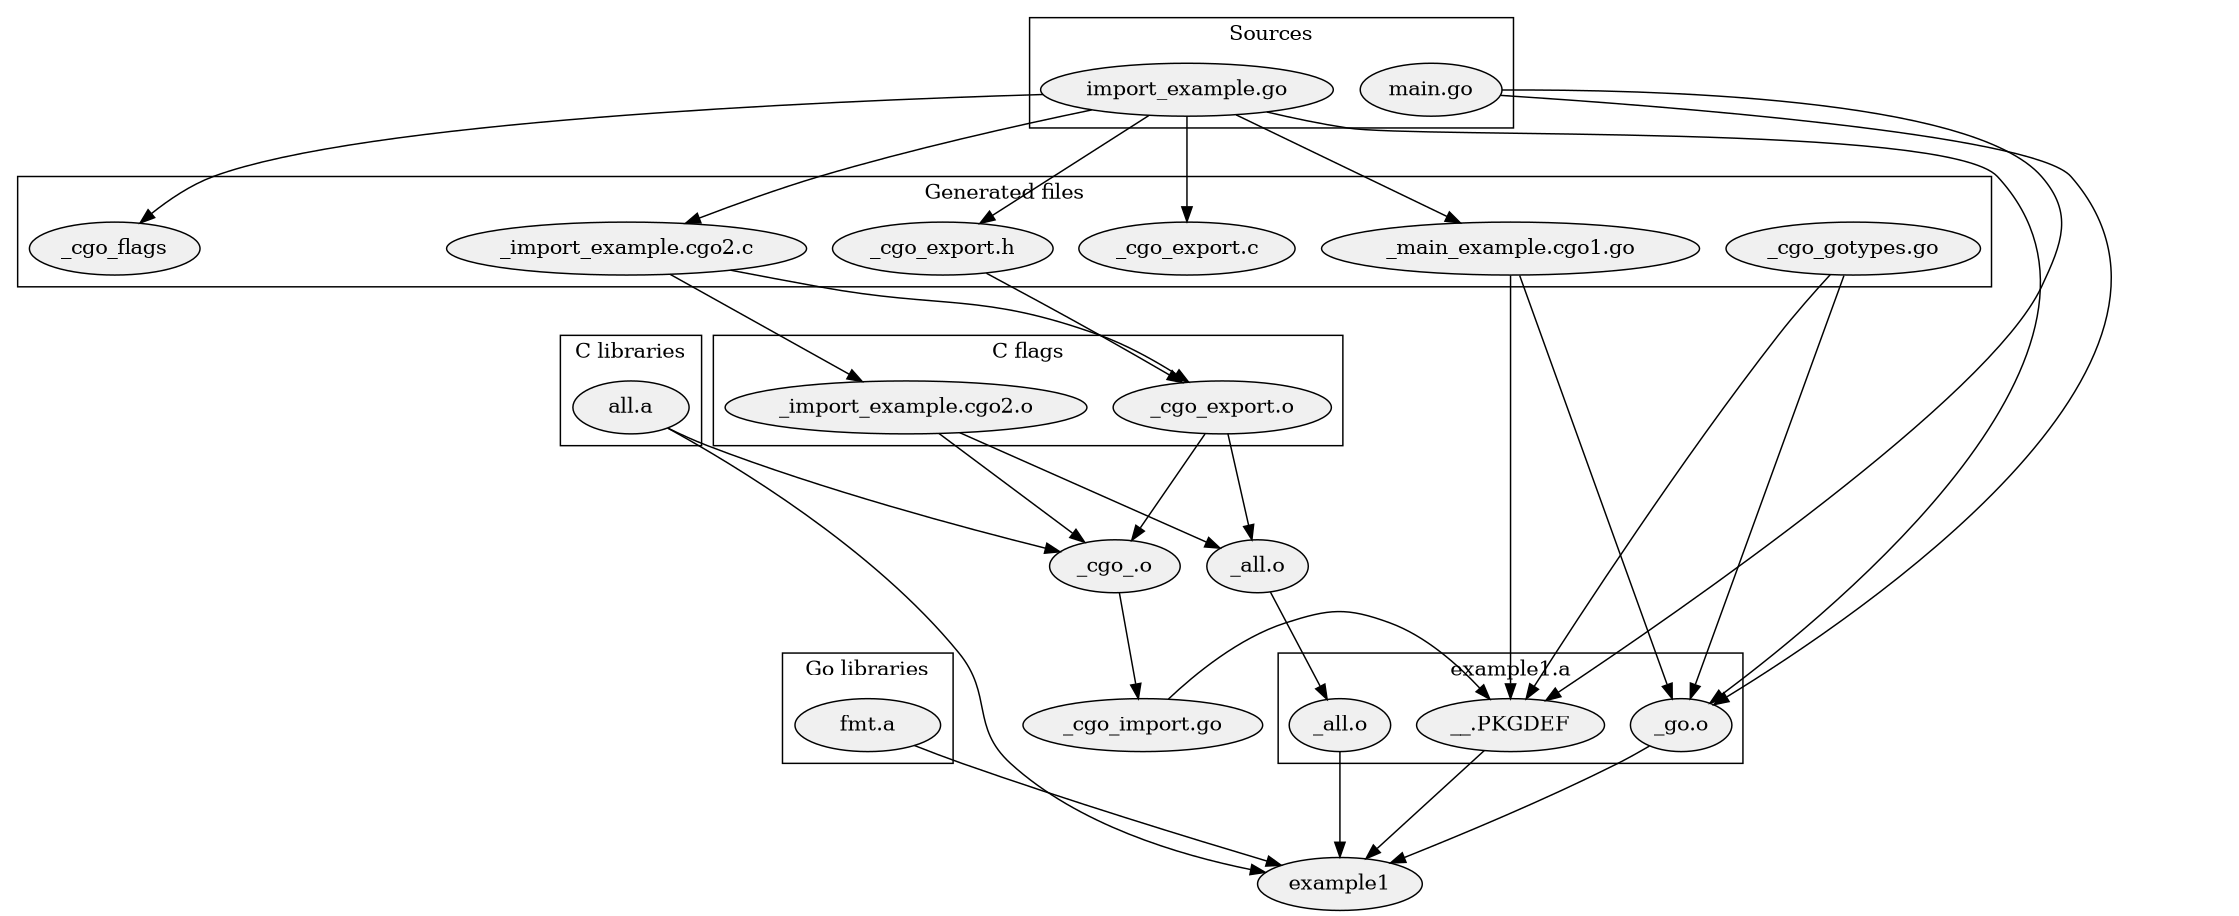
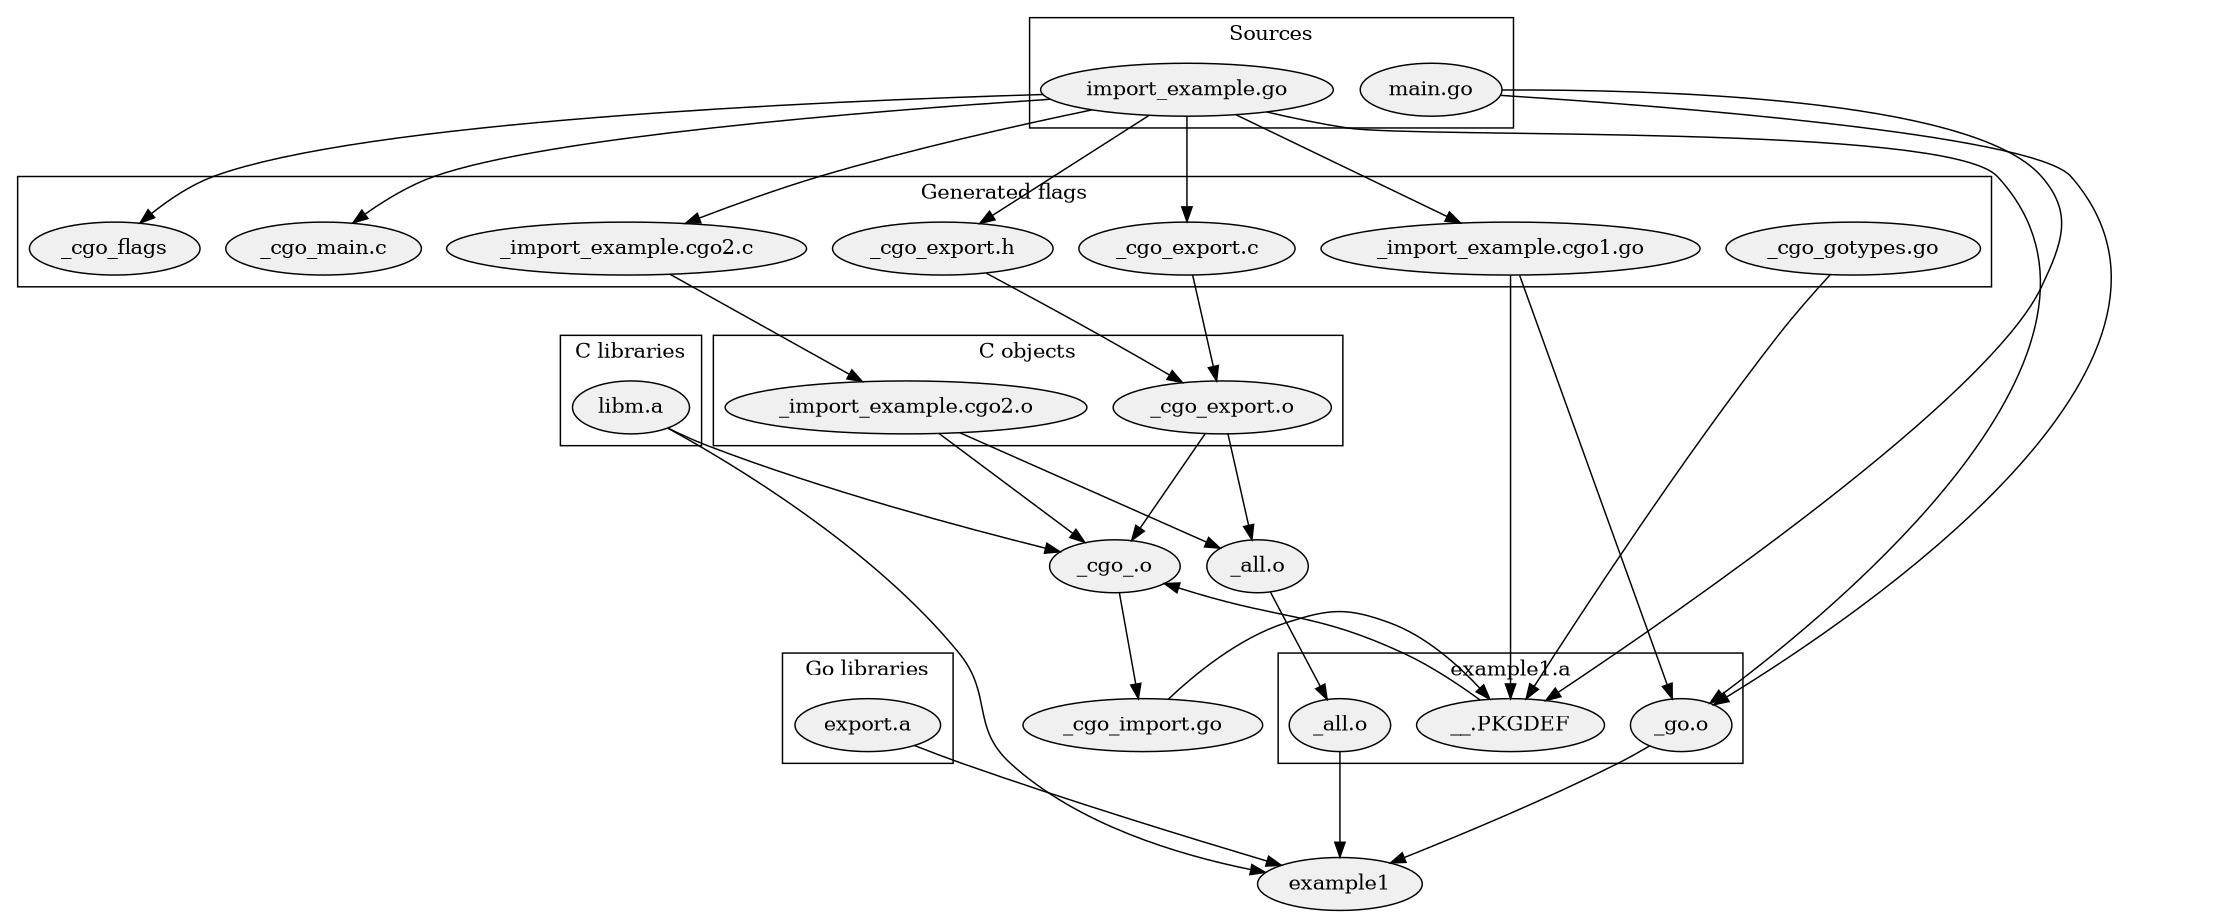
cluster "Generated files": label "Generated files" -> "Generated flags"
node "_cgo_main.c": added
node "_main_example.cgo1.go": label "_main_example.cgo1.go" -> "_import_example.cgo1.go"
edge "_import_example.cgo2.c" -> "_cgo_export.o": now "_cgo_export.c" -> "_cgo_export.o"
cluster "C flags": label "C flags" -> "C objects"
node "all.a": label "all.a" -> "libm.a"
edge "_cgo_gotypes.go" -> "_go.o": removed
node "fmt.a": label "fmt.a" -> "export.a"
edge "__.PKGDEF" -> "example1": now "__.PKGDEF" -> "_cgo_.o"
